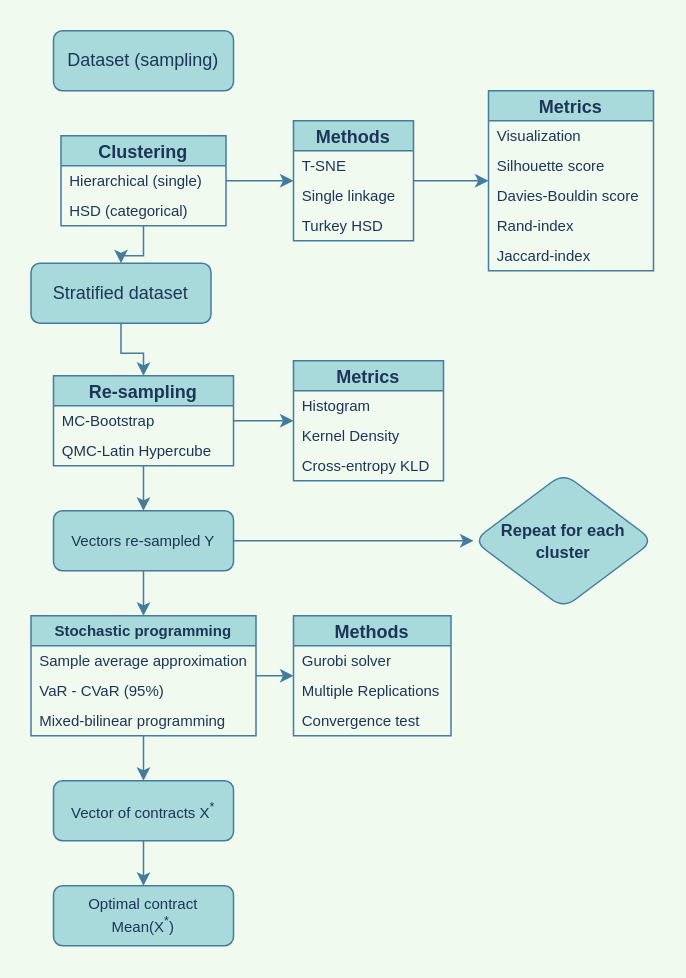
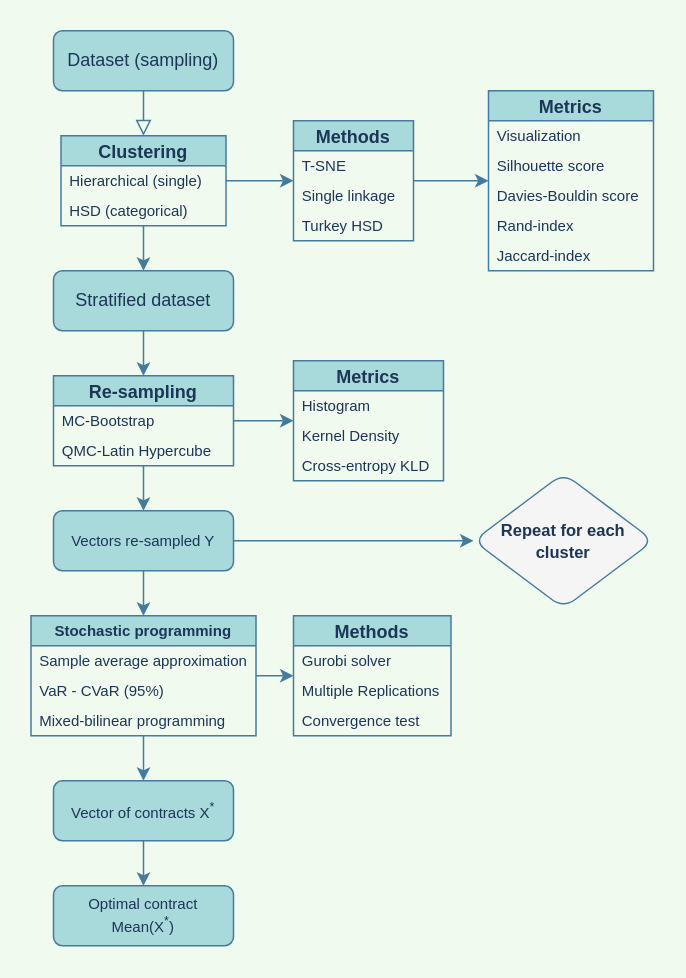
edge "Dataset (sampling)" -> "Clustering": added
node "Stratified dataset": moved (121, 293) -> (143, 301)
node "Repeat for each cluster": fillcolor #a8dadc -> #f5f5f5
